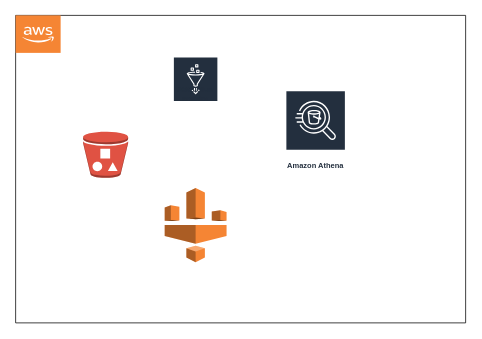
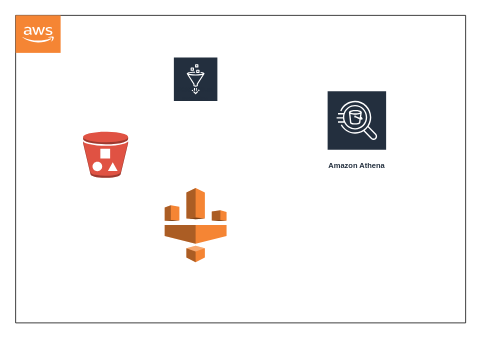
node "Amazon Athena": moved (315, 132) -> (357, 132)
